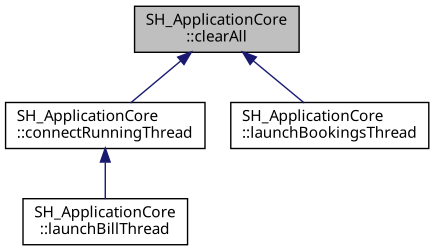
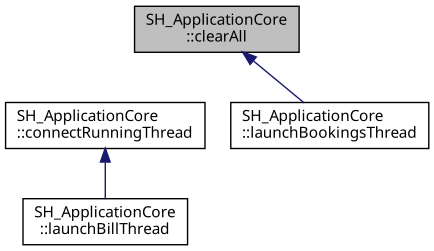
edge "SH_ApplicationCore ::connectRunningThread" -> "SH_ApplicationCore ::clearAll": removed
